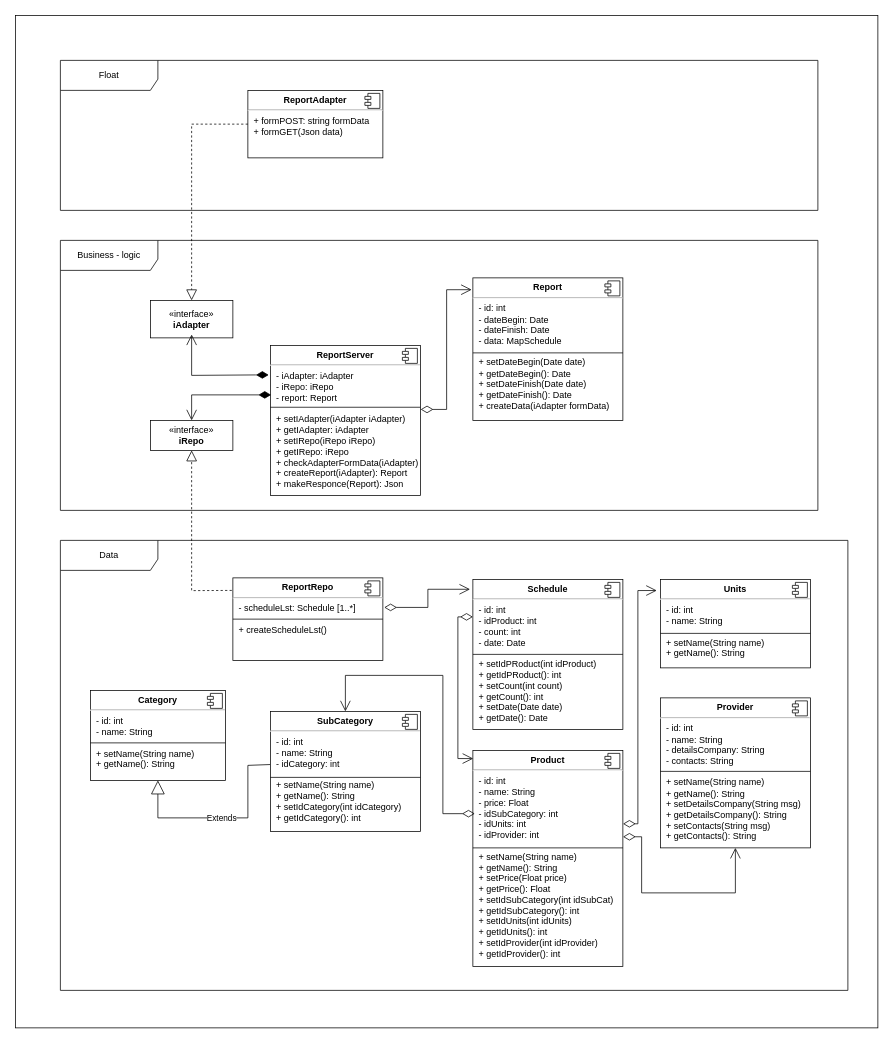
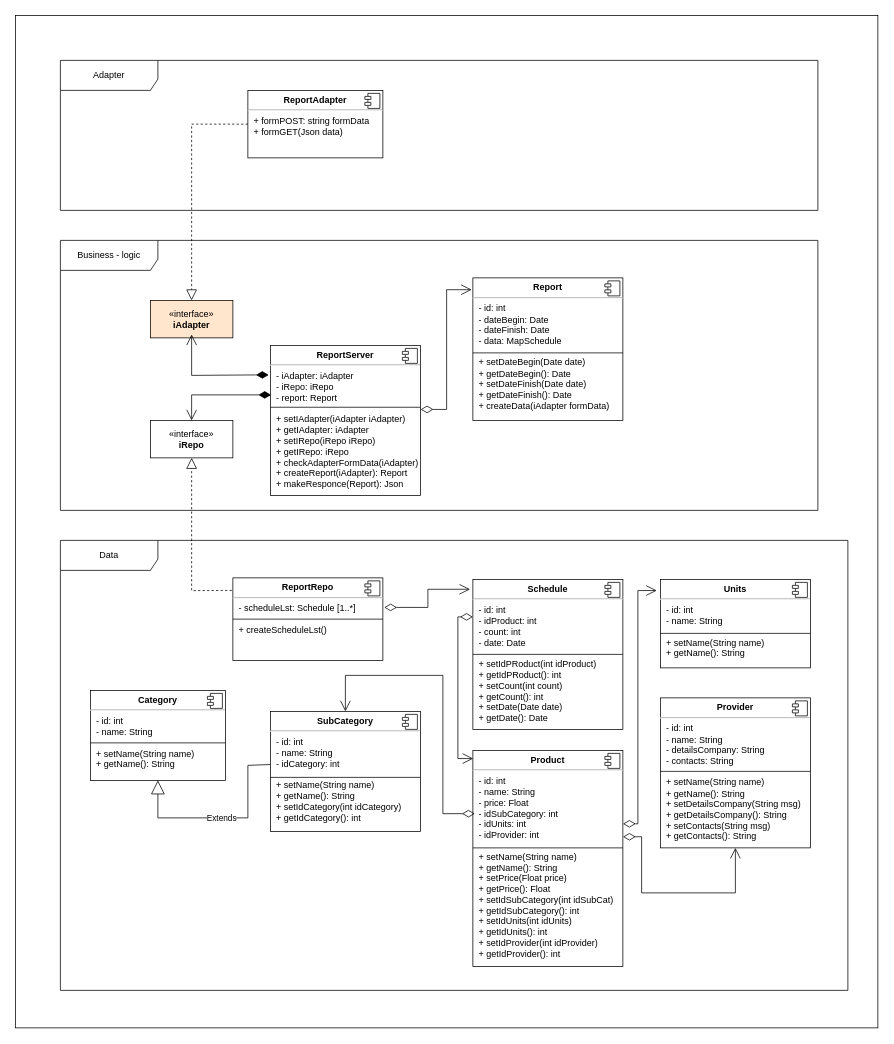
node "Float": label "Float" -> "Adapter"
node "«interface» iAdapter": fillcolor #ffffff -> #ffe6cc
node "«interface» iRepo": size 83x30 -> 83x38
